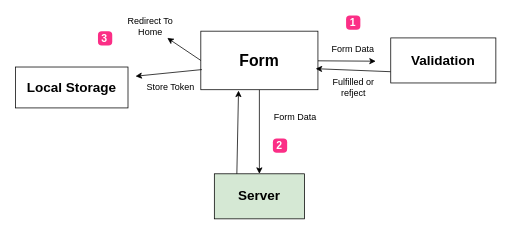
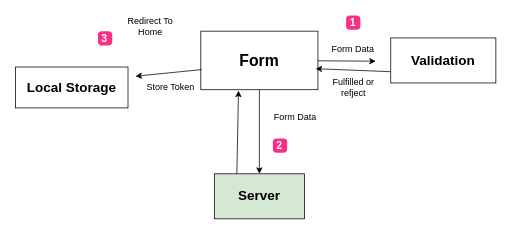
edge "Form" -> "Redirect To Home": removed
